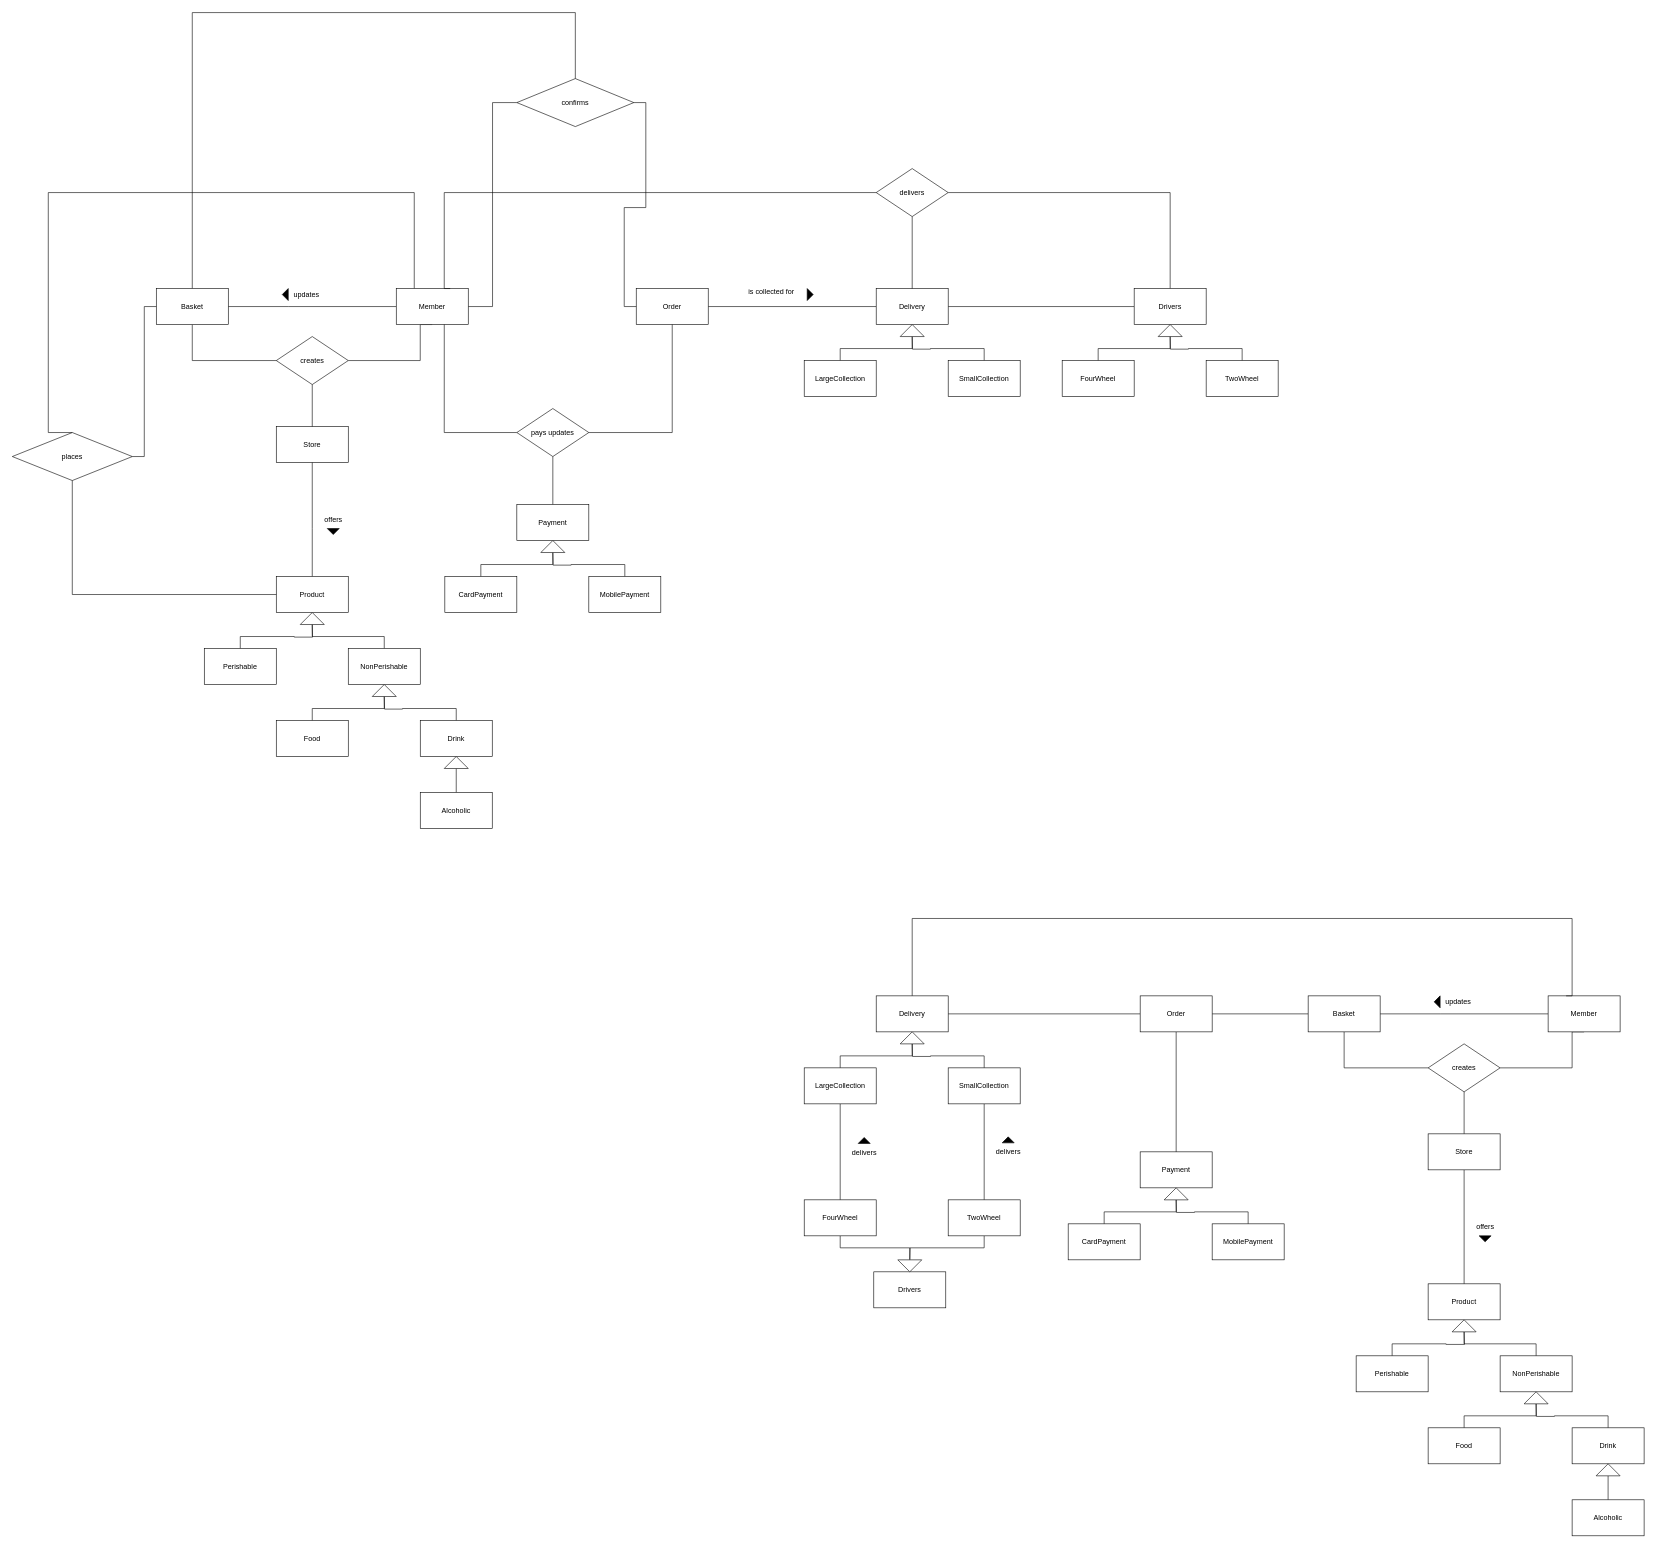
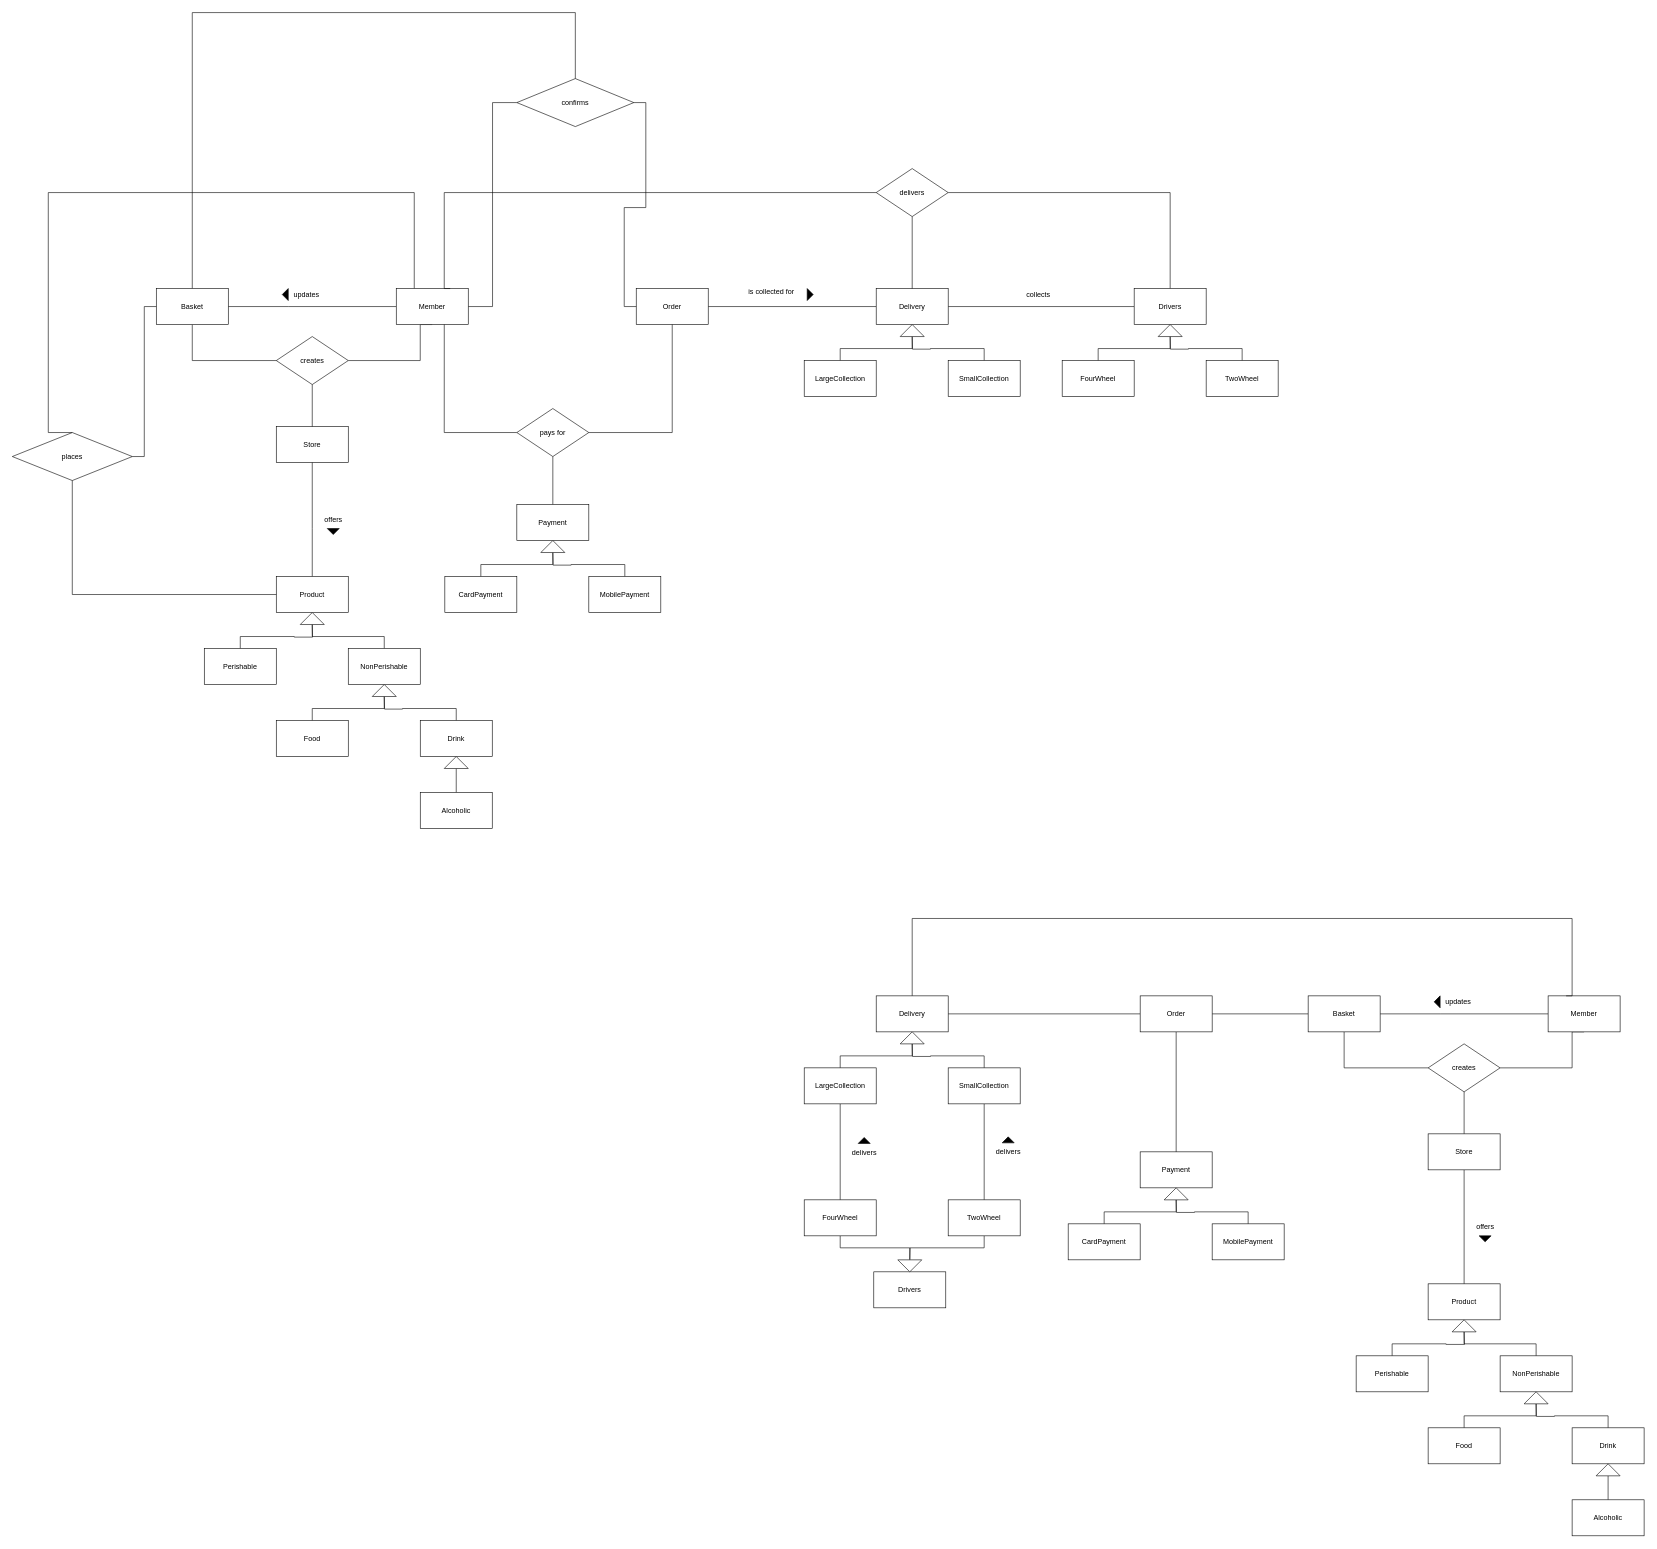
node "collects": added
node "pays updates": label "pays updates" -> "pays for"
